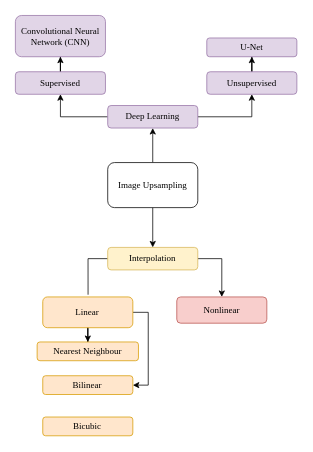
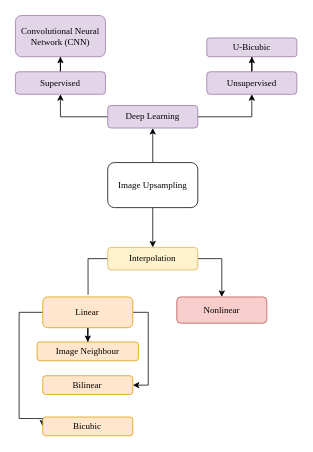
node "U-Net": label "U-Net" -> "U-Bicubic"
node "Nearest Neighbour": label "Nearest Neighbour" -> "Image Neighbour"
edge "Linear" -> "Bicubic": added
